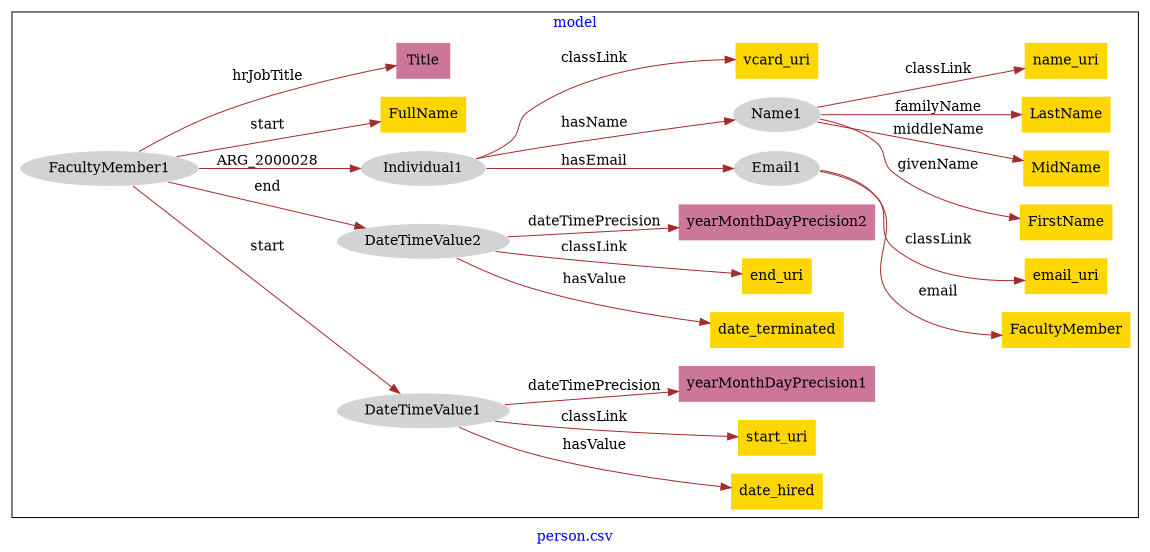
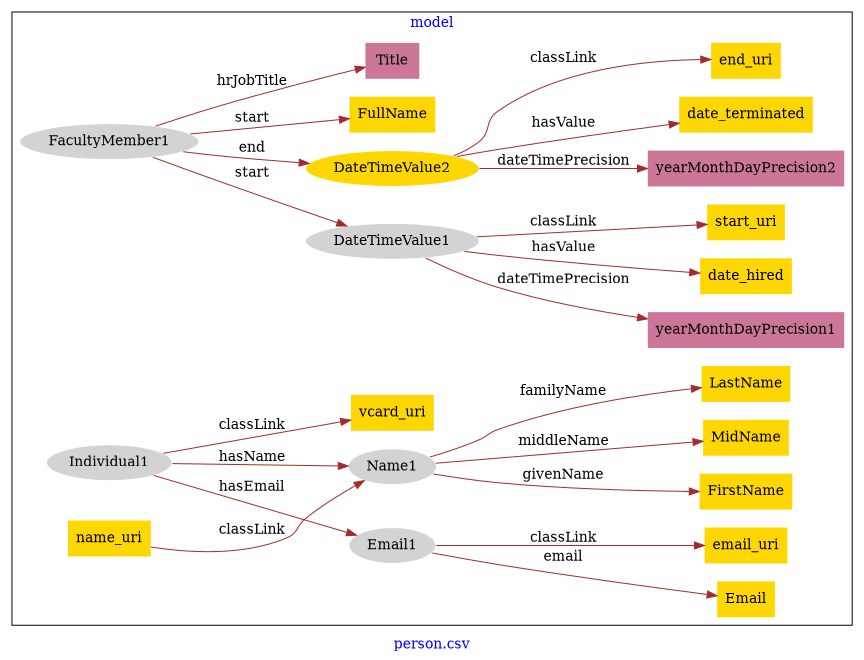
edge "Name1" -> "name_uri": reversed
edge "FacultyMember1" -> "Individual1": removed, label "ARG_2000028"
node "DateTimeValue2": fillcolor lightgray -> gold
node "FacultyMember": label "FacultyMember" -> "Email"
